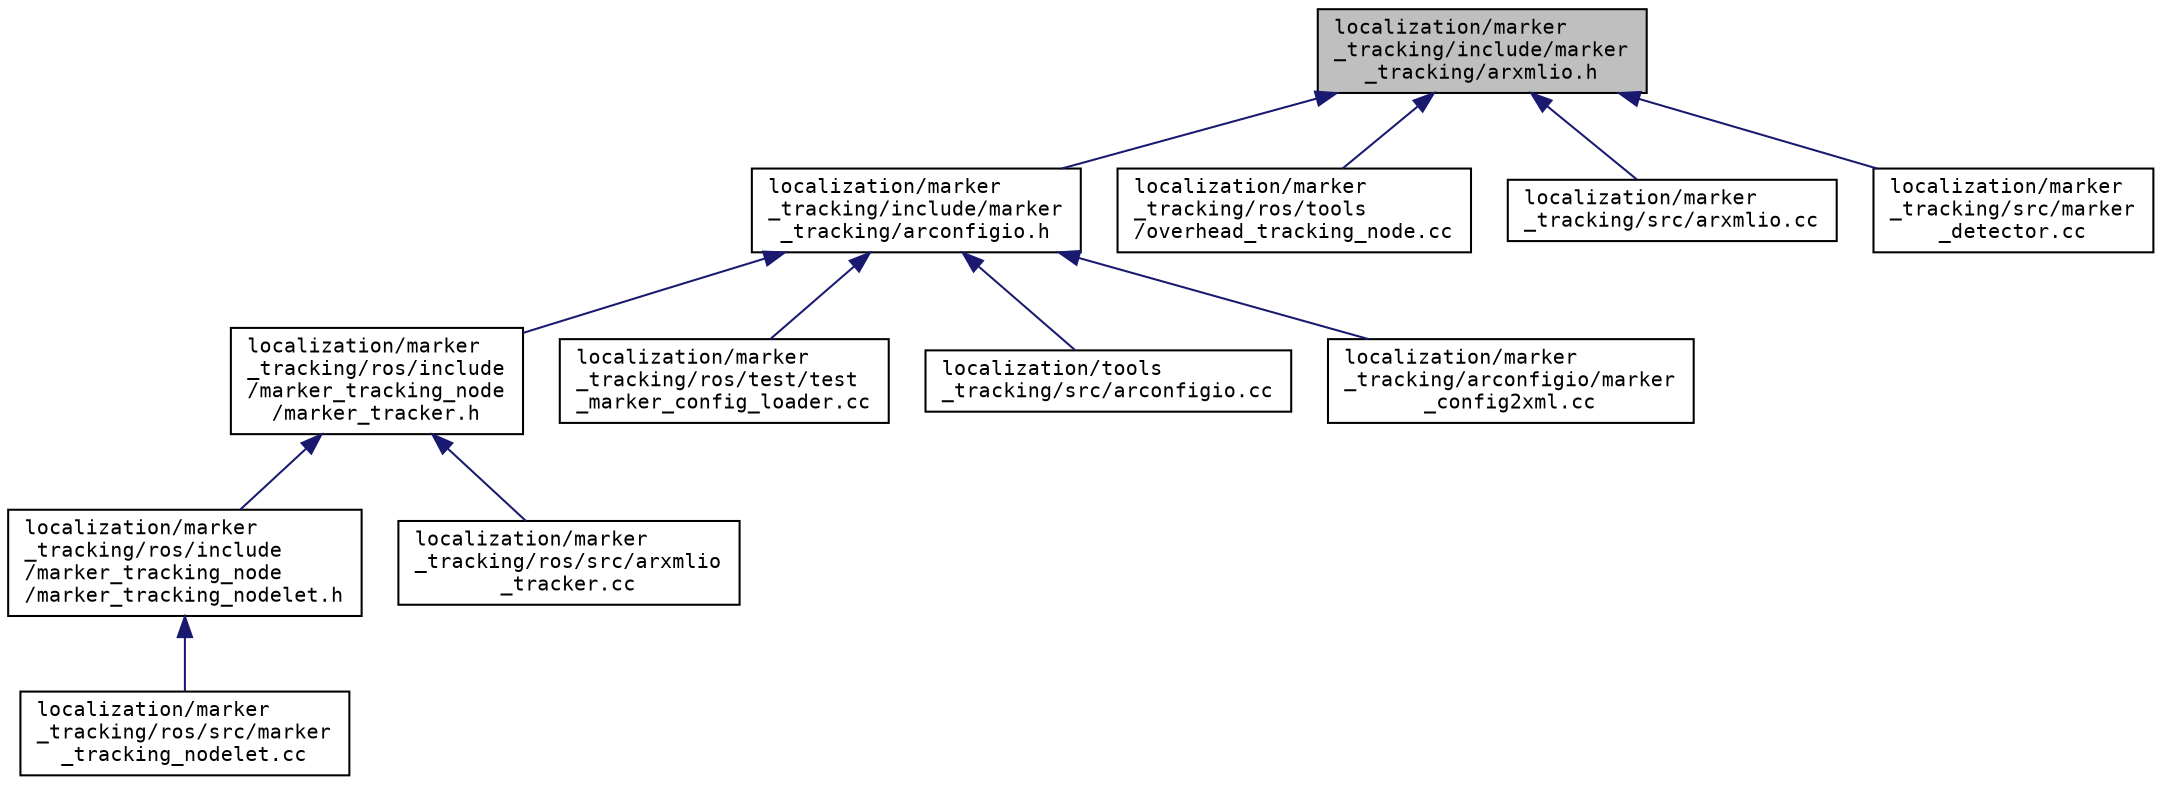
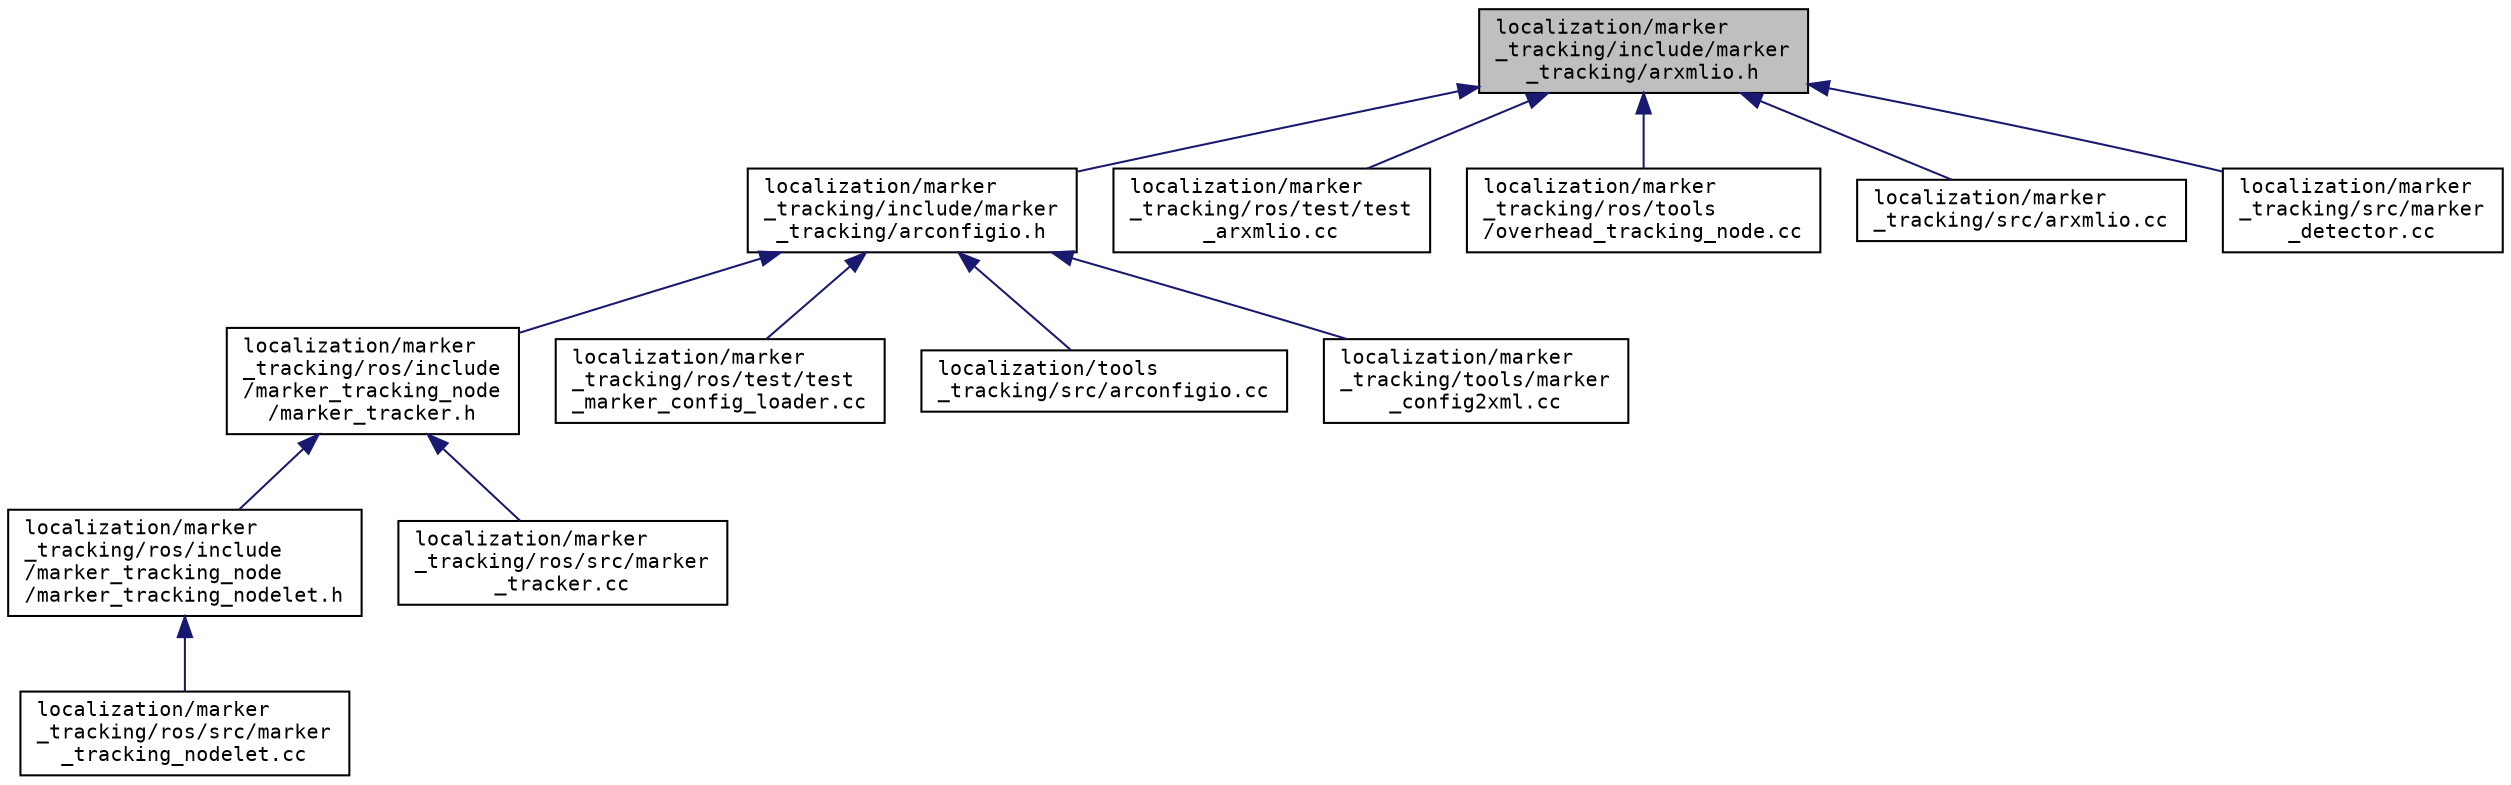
node "localization/marker _tracking/ros/test/test _arxmlio.cc": added
node "localization/marker _tracking/arconfigio/marker _config2xml.cc": label "localization/marker _tracking/arconfigio/marker _config2xml.cc" -> "localization/marker _tracking/tools/marker _config2xml.cc"
node "localization/marker _tracking/ros/src/arxmlio _tracker.cc": label "localization/marker _tracking/ros/src/arxmlio _tracker.cc" -> "localization/marker _tracking/ros/src/marker _tracker.cc"
